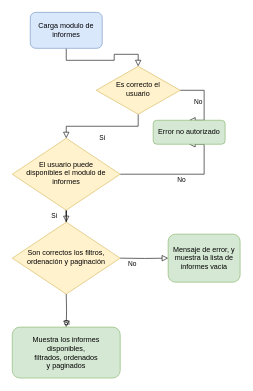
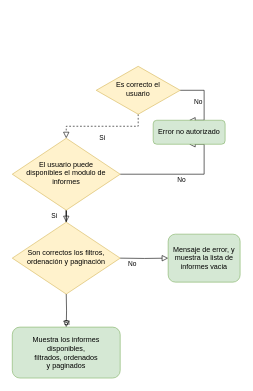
node "Carga modulo de informes": removed
edge "Carga modulo de informes" -> "Es correcto el usuario": removed
edge "Es correcto el usuario" -> "El usuario puede disponibles el modulo de informes": style solid -> dashed
